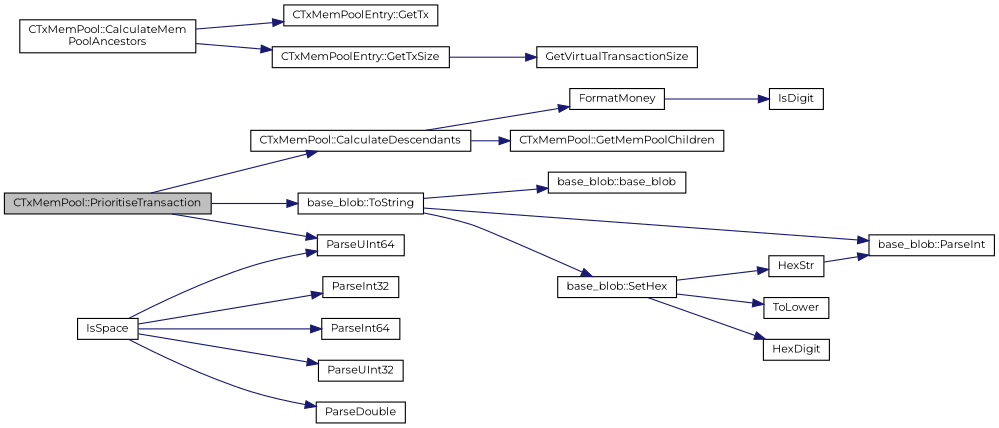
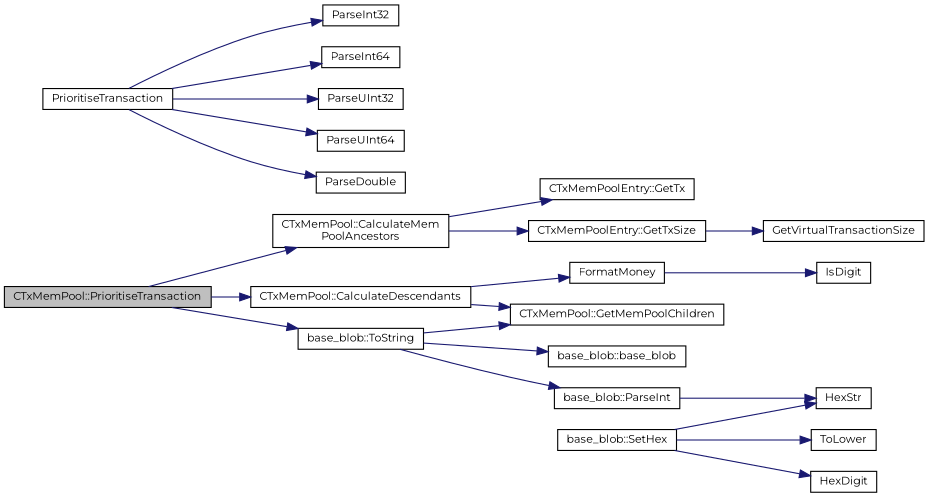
edge "CTxMemPool::PrioritiseTransaction" -> "ParseUInt64": now "CTxMemPool::PrioritiseTransaction" -> "CTxMemPool::CalculateMem PoolAncestors"
edge "base_blob::ToString" -> "base_blob::SetHex": now "base_blob::ToString" -> "CTxMemPool::GetMemPoolChildren"
edge "HexStr" -> "base_blob::ParseInt": reversed
node "IsSpace": label "IsSpace" -> "PrioritiseTransaction"
